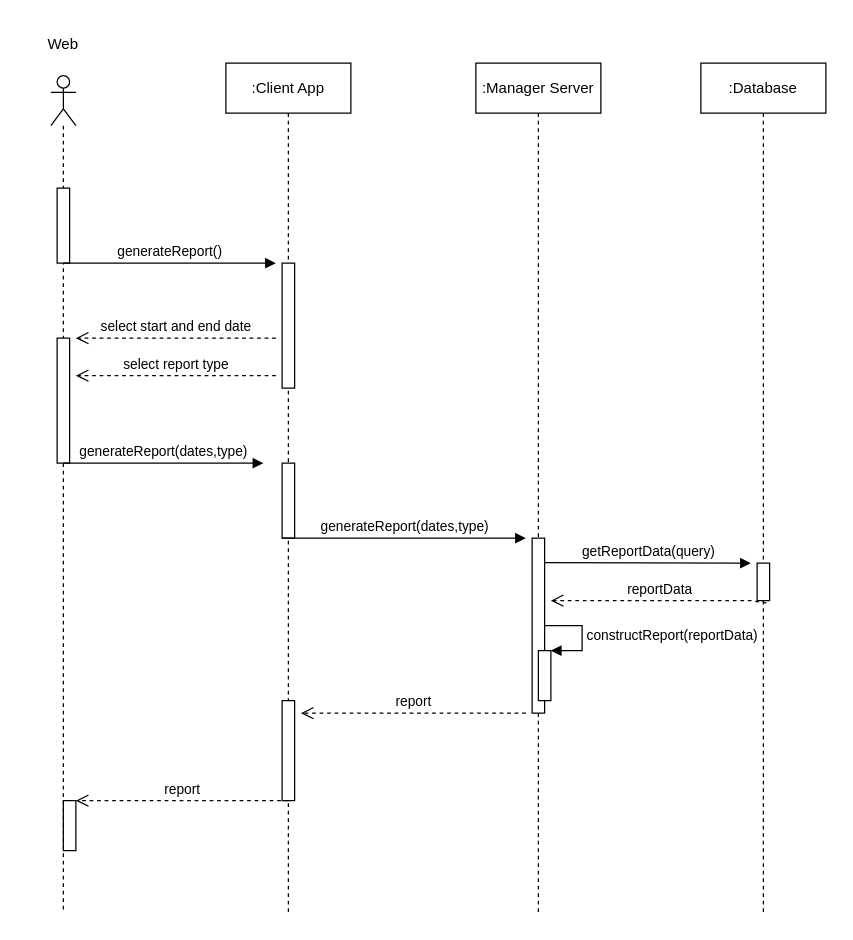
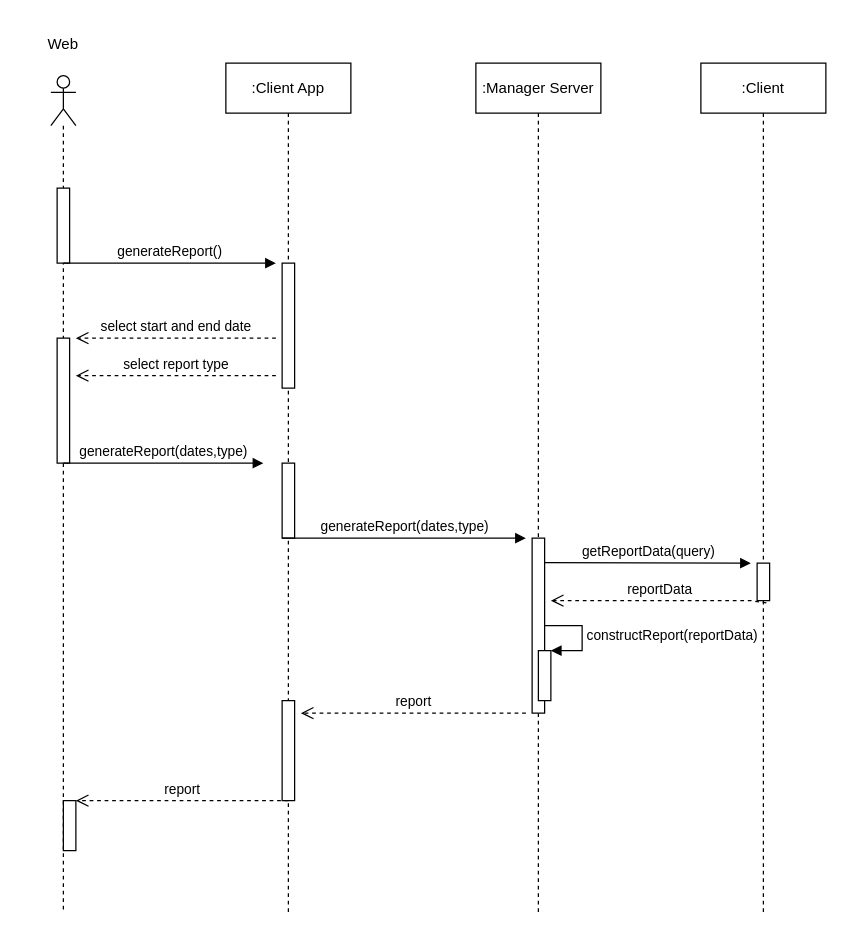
node ":Database": label ":Database" -> ":Client"
